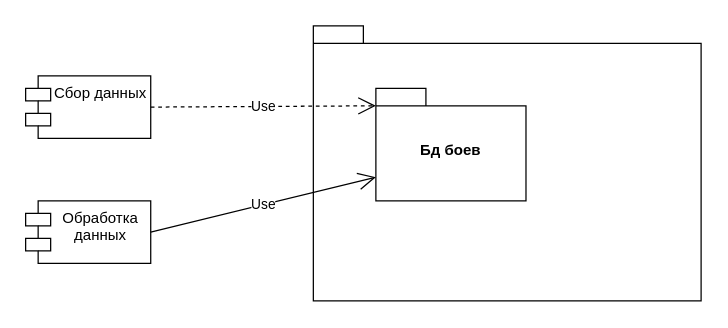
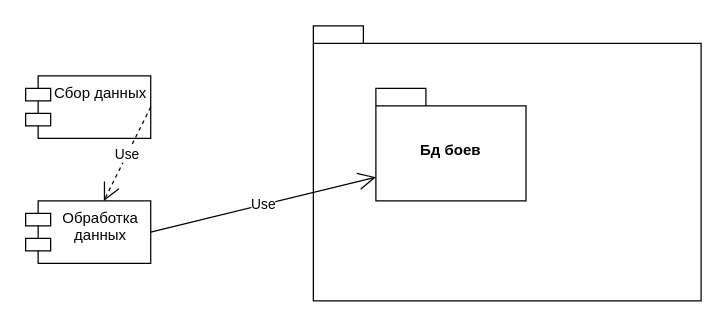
edge "Сбор данных" -> "Бд боев": now "Сбор данных" -> "Обработка данных"
